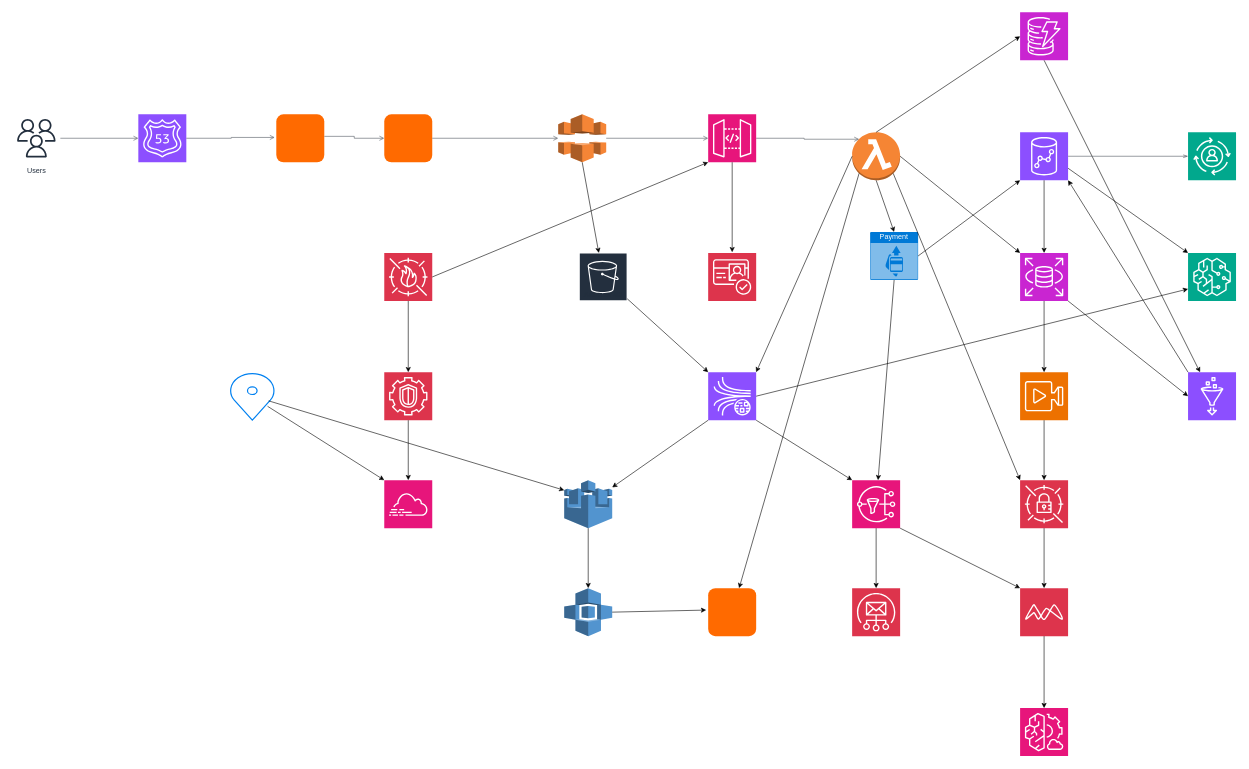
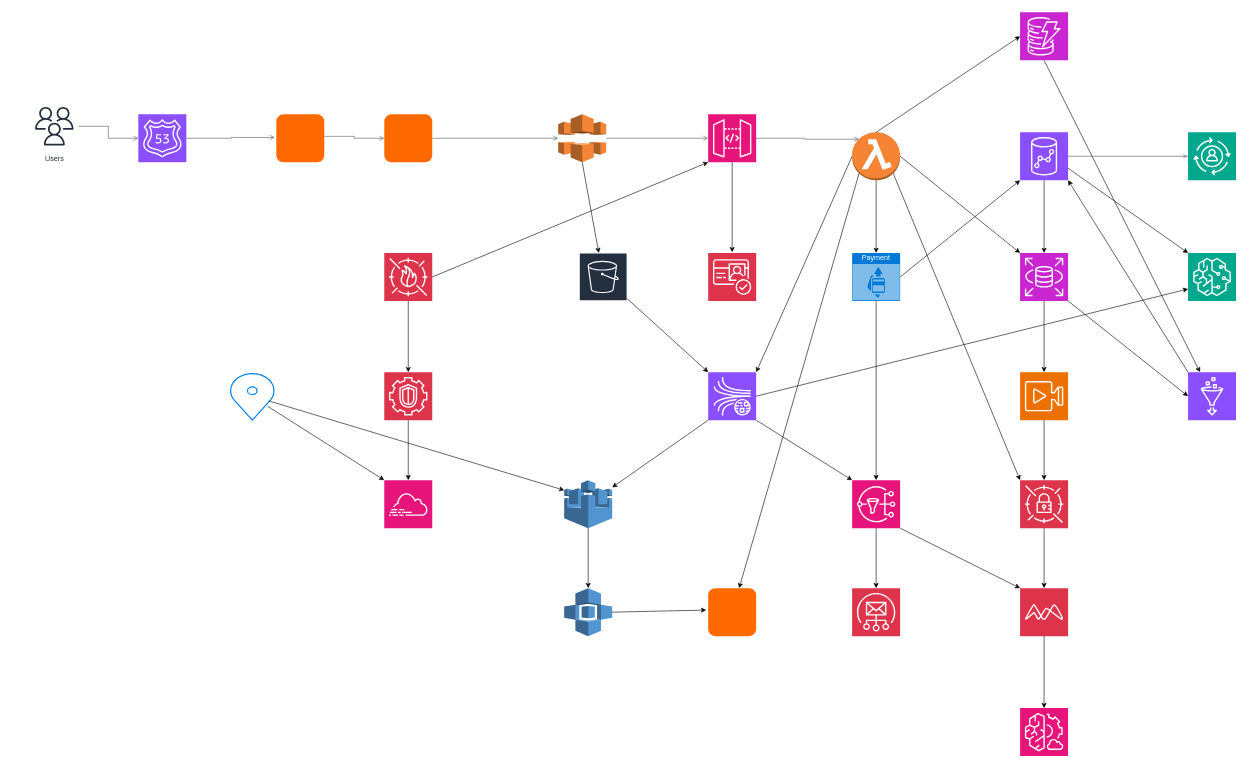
node "Users": moved (36, 138) -> (54, 126)
node "Payment": moved (894, 256) -> (876, 277)
